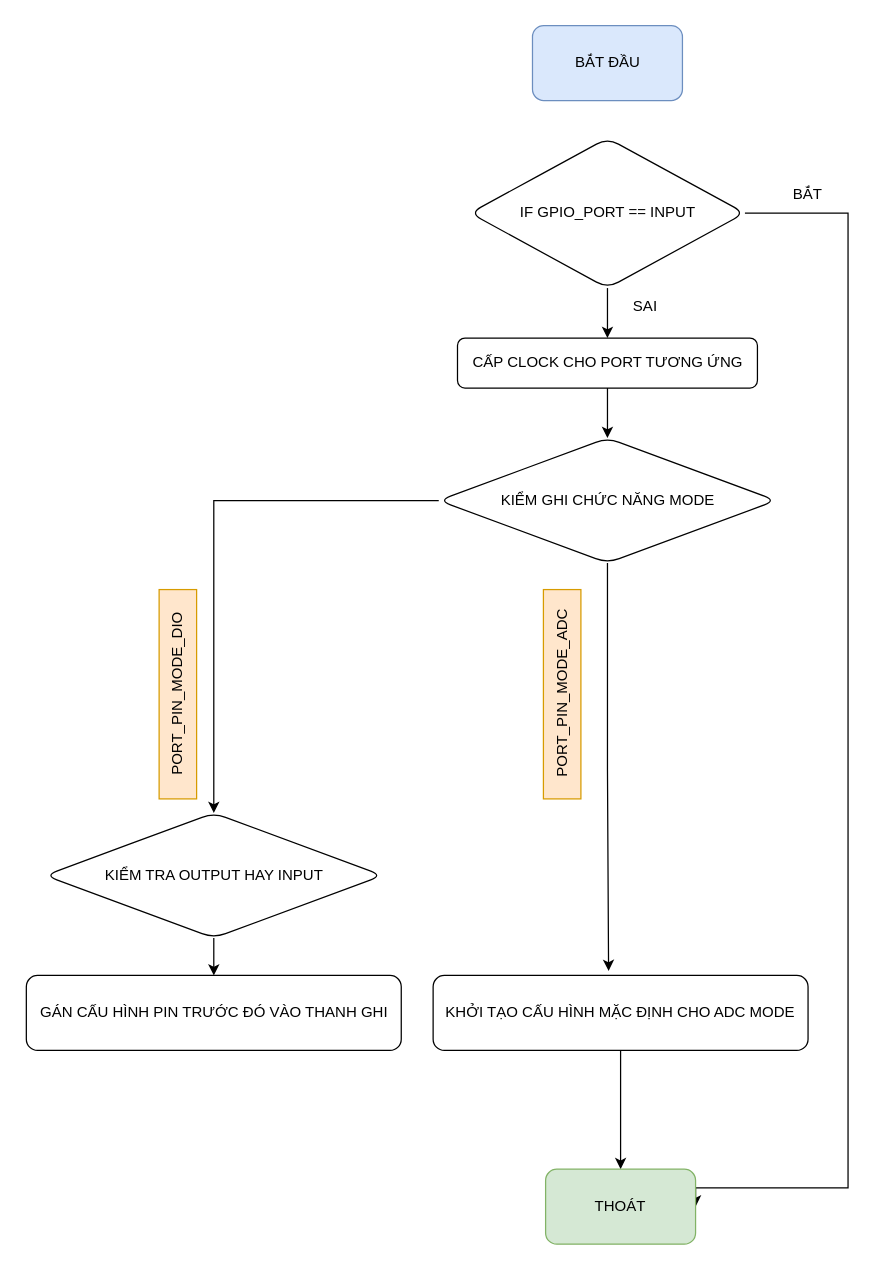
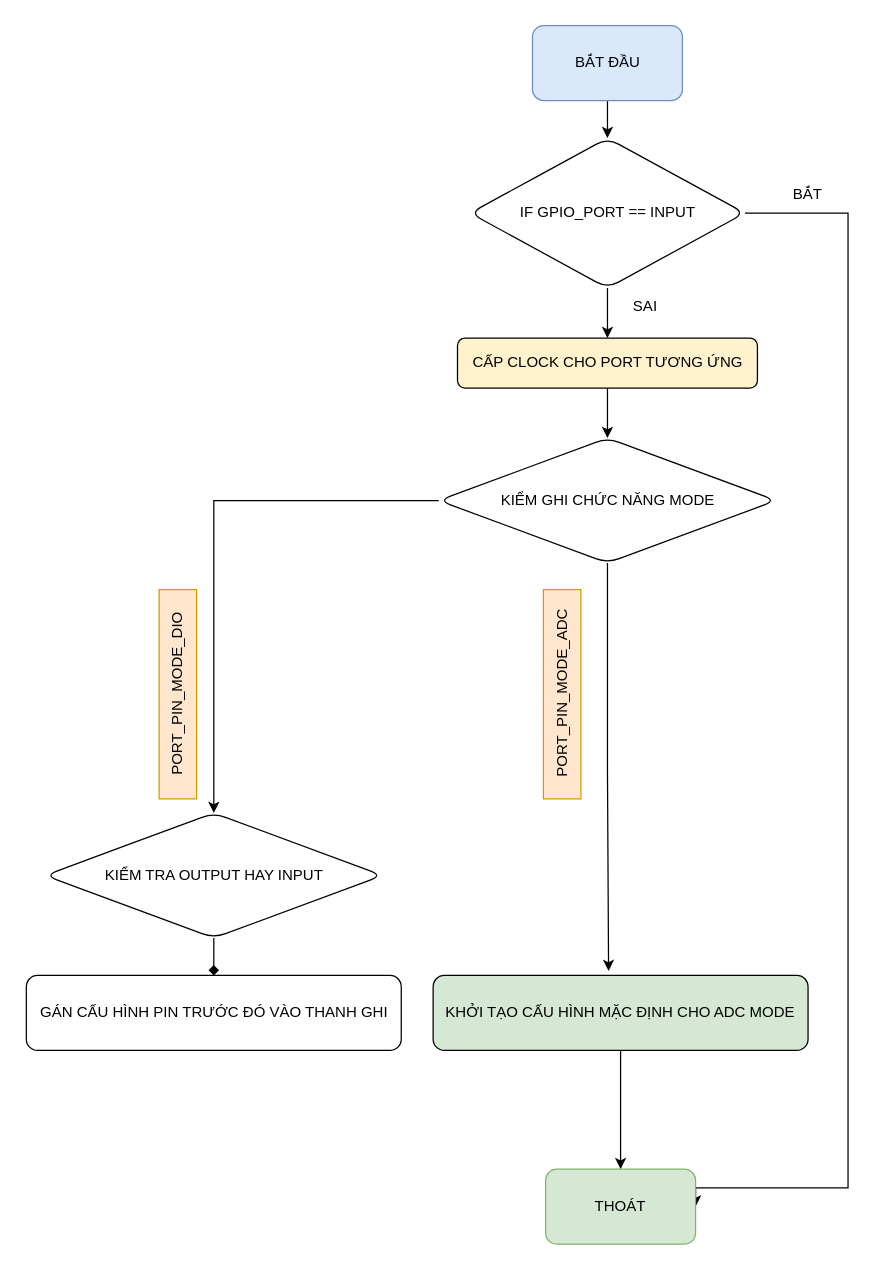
edge "BẮT ĐẦU" -> "IF GPIO_PORT == INPUT": added
node "CẤP CLOCK CHO PORT TƯƠNG ỨNG": fillcolor #ffffff -> #fff2cc
edge "KIỂM TRA OUTPUT HAY INPUT" -> "GÁN CẤU HÌNH PIN TRƯỚC ĐÓ VÀO THANH GHI": arrowhead classic -> diamond
node "KHỞI TẠO CẤU HÌNH MẶC ĐỊNH CHO ADC MODE": fillcolor #ffffff -> #d5e8d4
